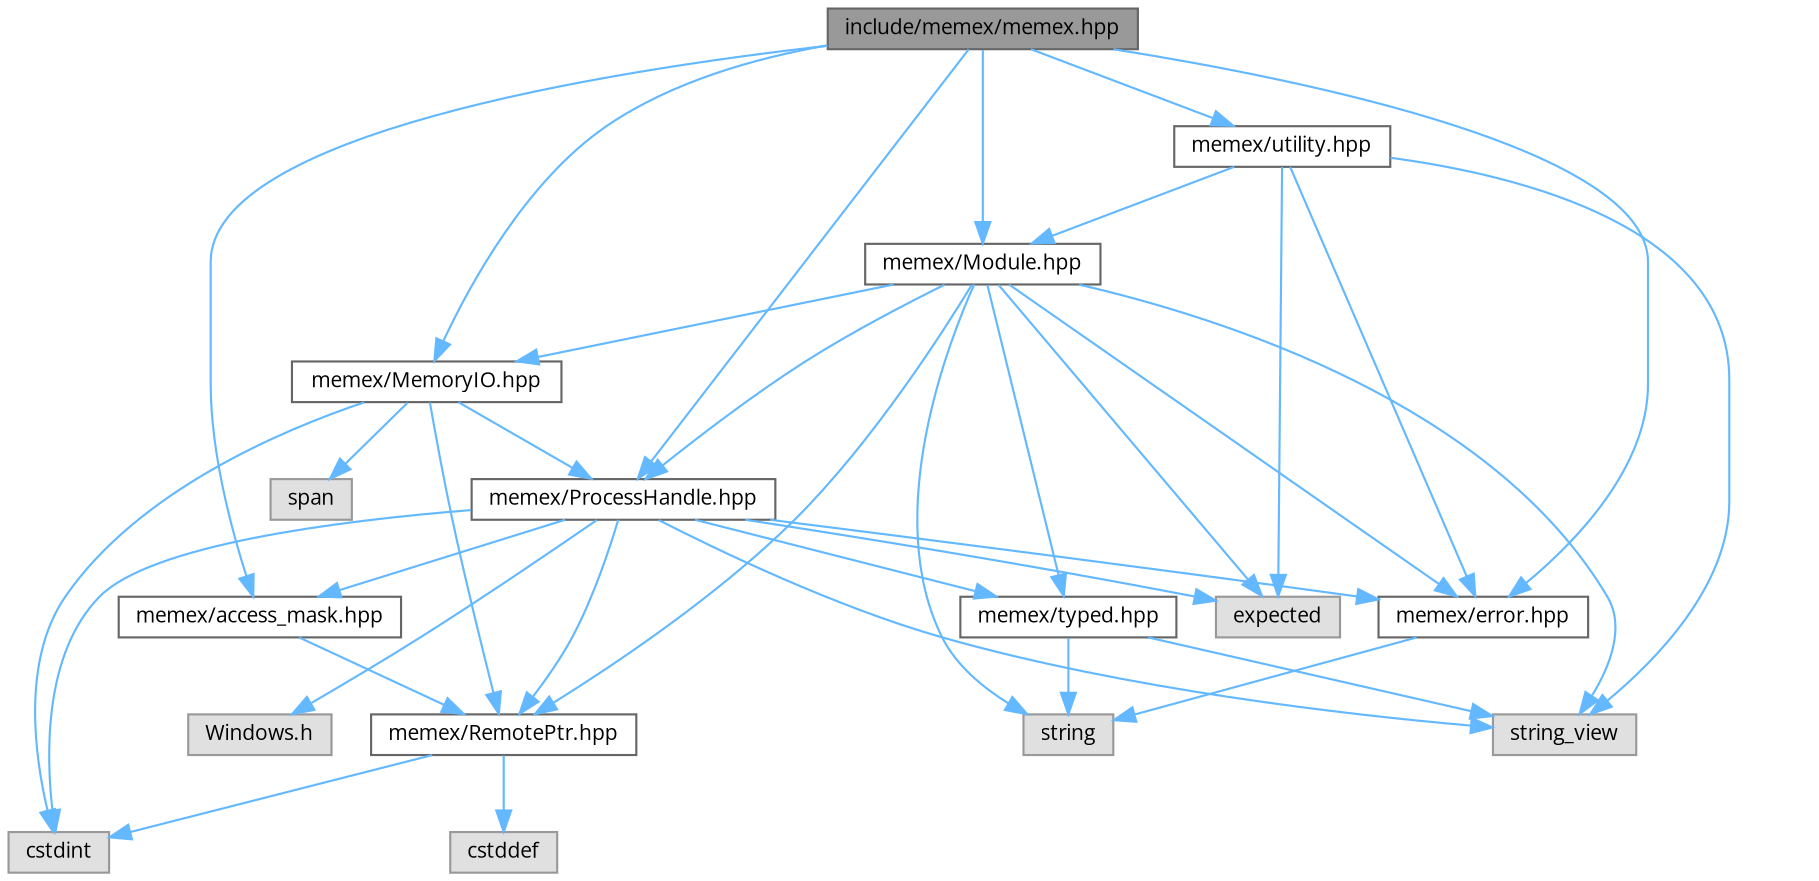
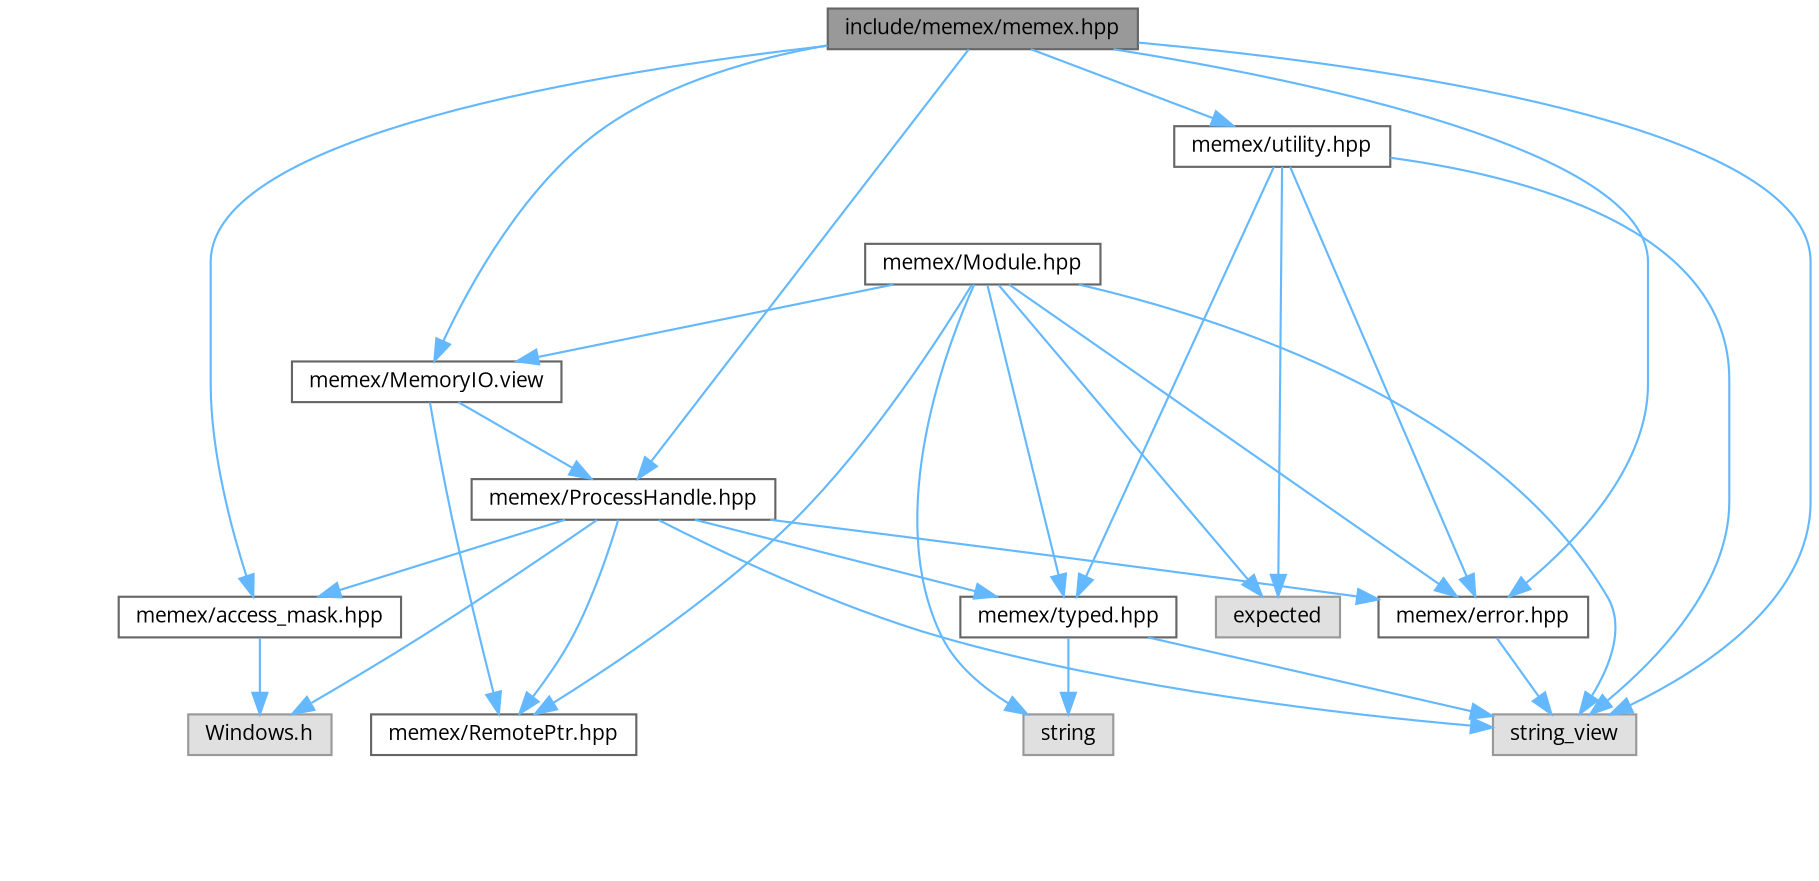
edge "include/memex/memex.hpp" -> "memex/Module.hpp": now "include/memex/memex.hpp" -> "string_view"
edge "memex/utility.hpp" -> "memex/Module.hpp": now "memex/utility.hpp" -> "memex/typed.hpp"
edge "memex/Module.hpp" -> "memex/ProcessHandle.hpp": removed
node "memex/MemoryIO.hpp": label "memex/MemoryIO.hpp" -> "memex/MemoryIO.view"
node "span": removed
edge "memex/ProcessHandle.hpp" -> "expected": removed
edge "memex/access_mask.hpp" -> "memex/RemotePtr.hpp": now "memex/access_mask.hpp" -> "Windows.h"
edge "memex/error.hpp" -> "string": now "memex/error.hpp" -> "string_view"
node "cstdint": removed
node "cstddef": removed
